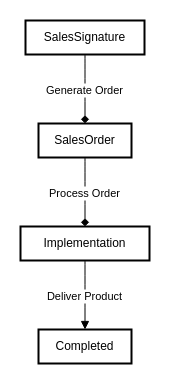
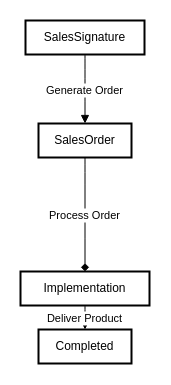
edge "SalesSignature" -> "SalesOrder": arrowhead diamond -> block
node "Implementation": moved (85, 244) -> (85, 289)
